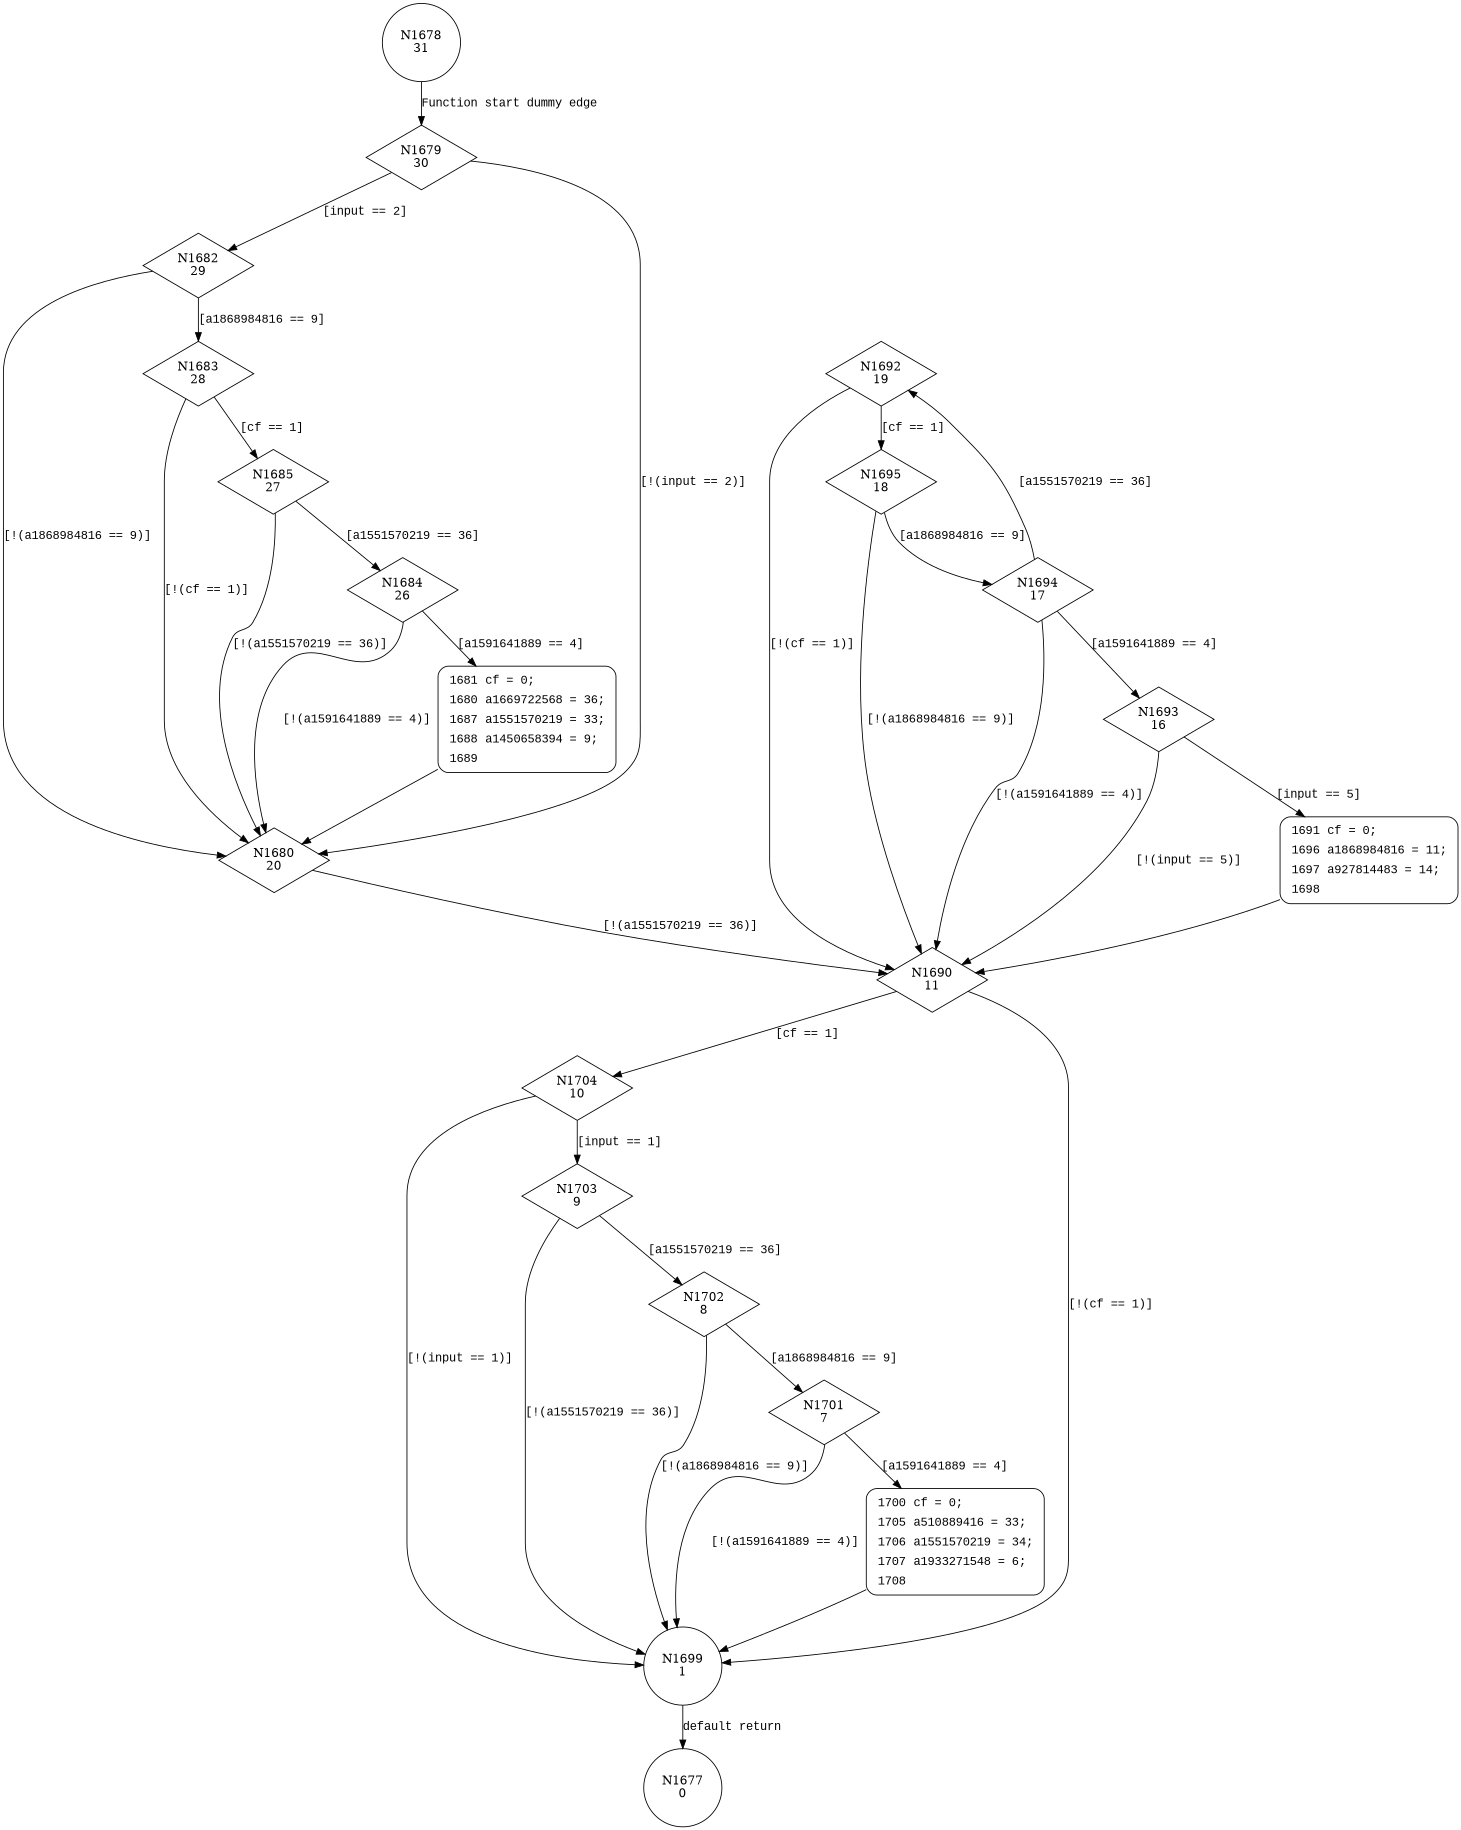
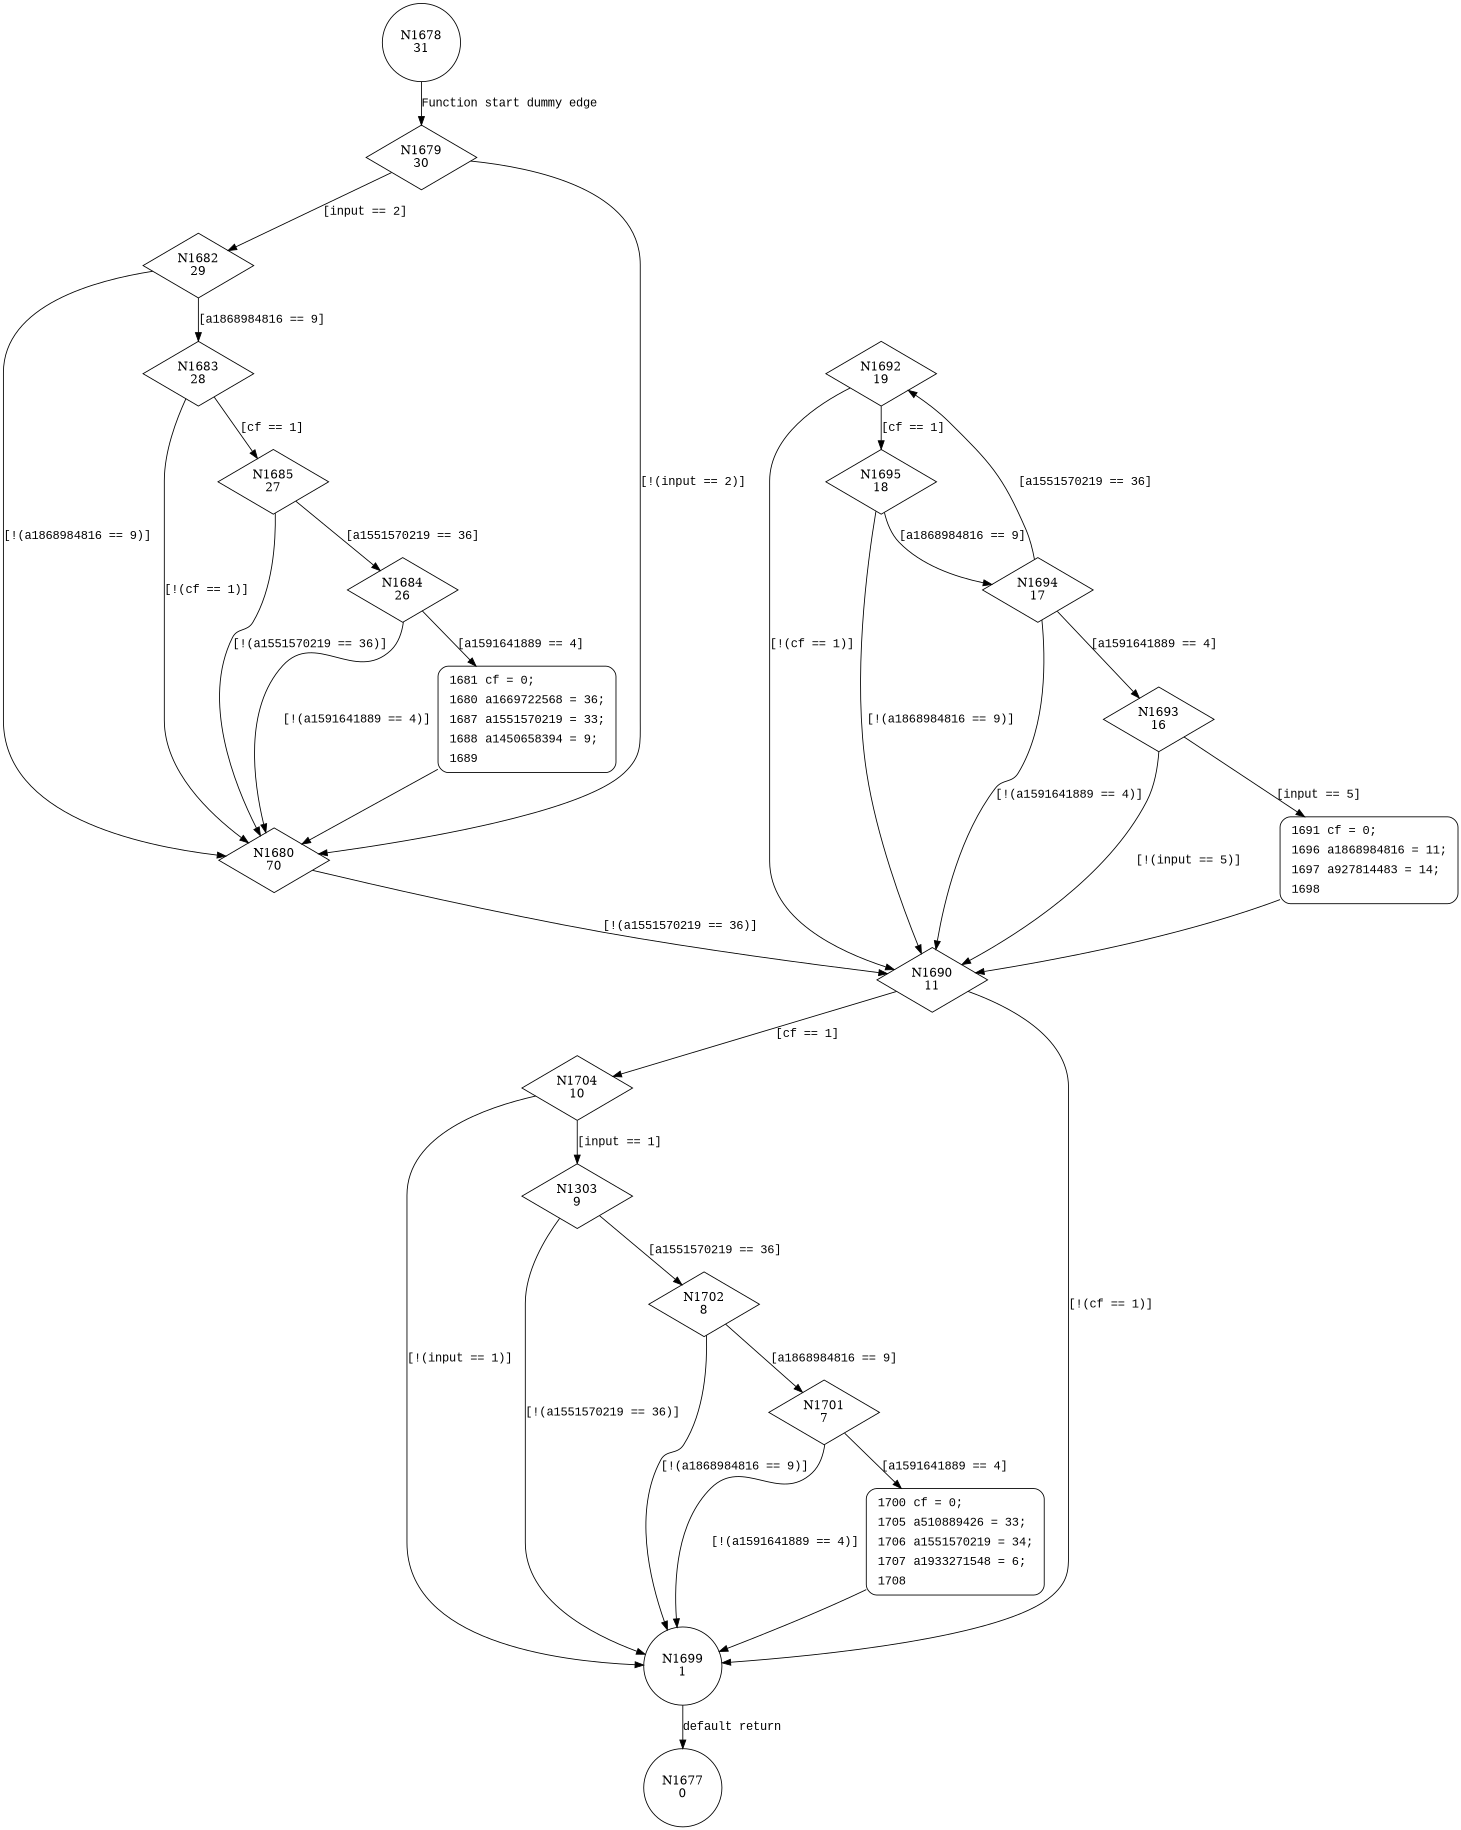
node "N1680 20": label "N1680 20" -> "N1680 70"
node "N1703 9": label "N1703 9" -> "N1303 9"
node "1700": text "a510889416 = 33;" -> "a510889426 = 33;"
